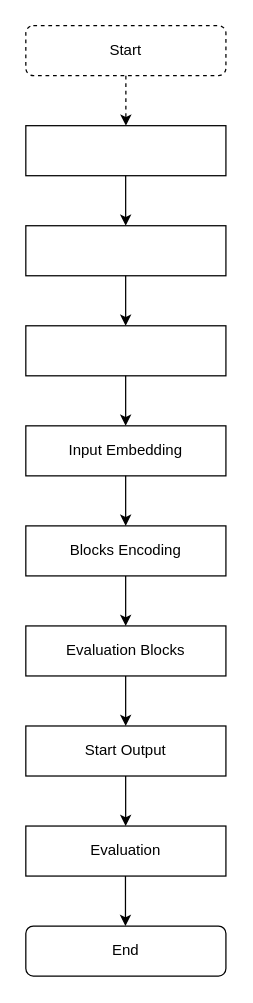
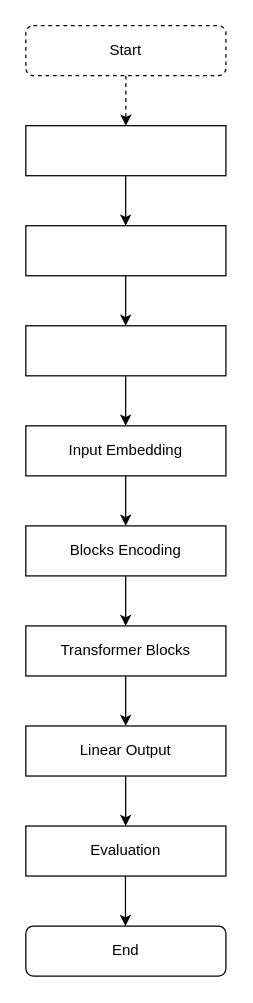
node "Evaluation Blocks": label "Evaluation Blocks" -> "Transformer Blocks"
node "Start Output": label "Start Output" -> "Linear Output"
